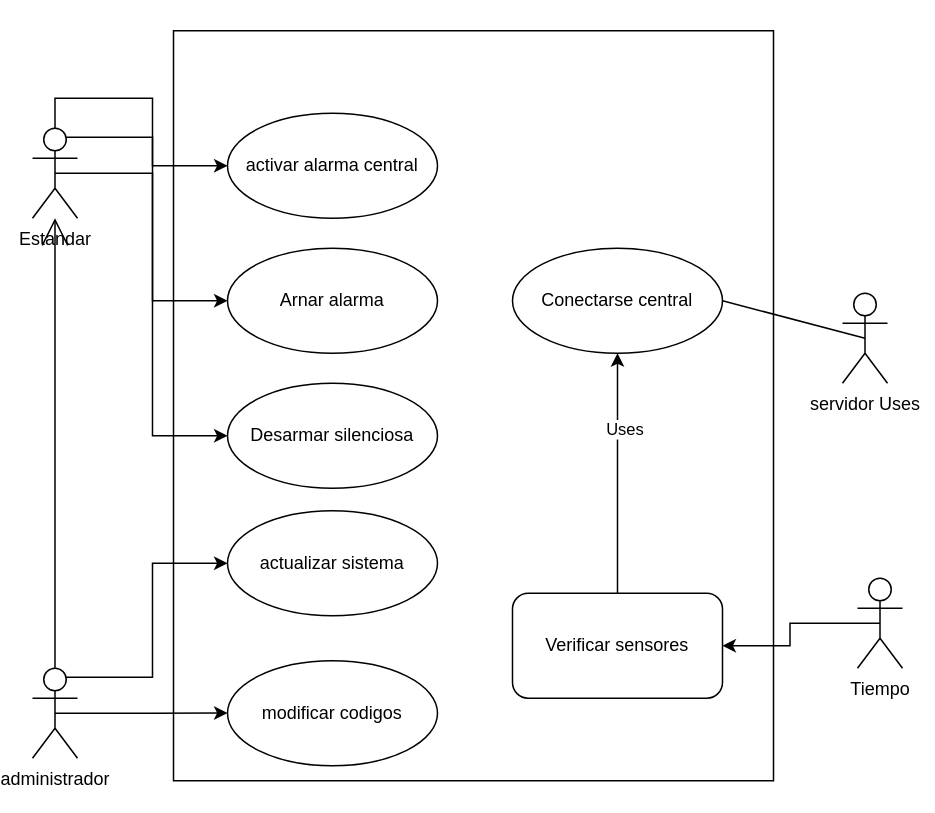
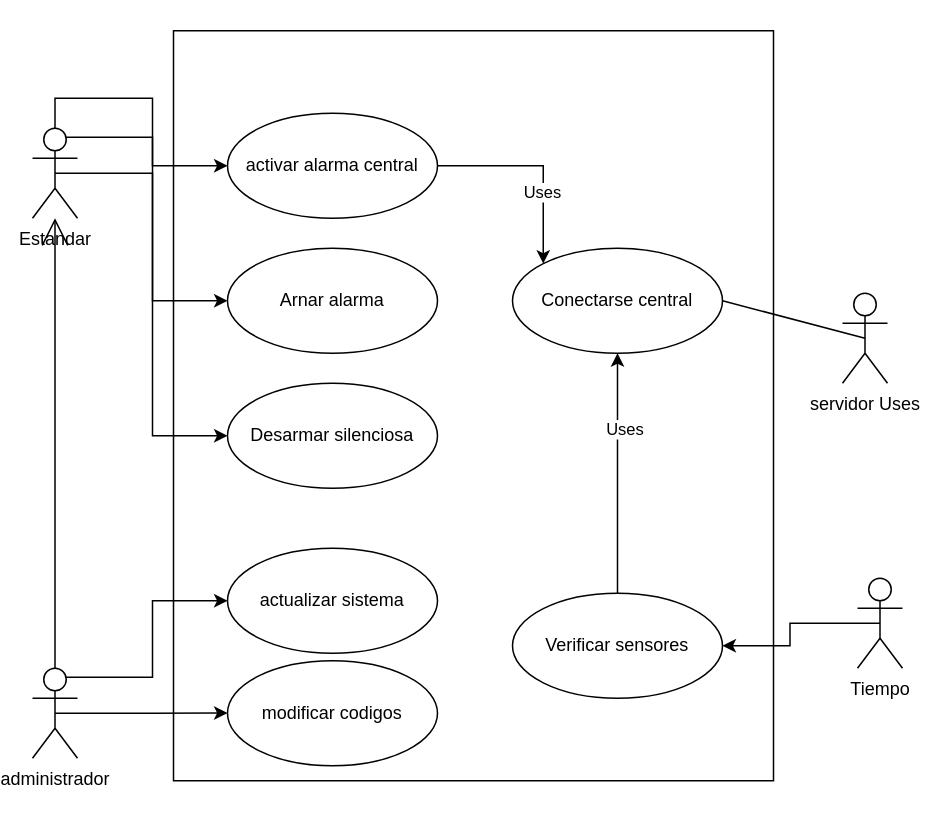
edge "activar alarma central" -> "Conectarse central": added, label "Uses"
node "actualizar sistema": moved (332, 563) -> (332, 601)
node "Verificar sensores": shape rounded rectangle -> ellipse
